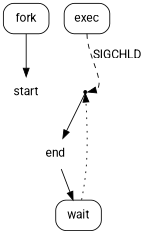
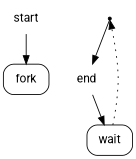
node "exec": removed
edge "fork" -> "start": reversed
